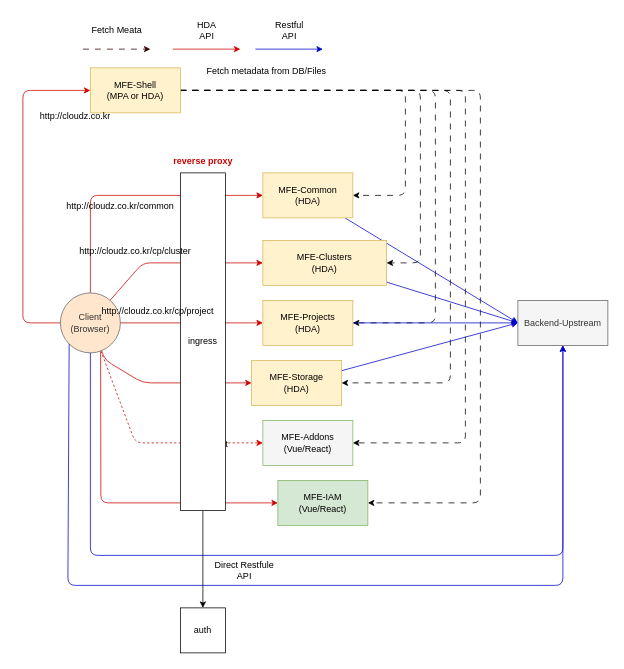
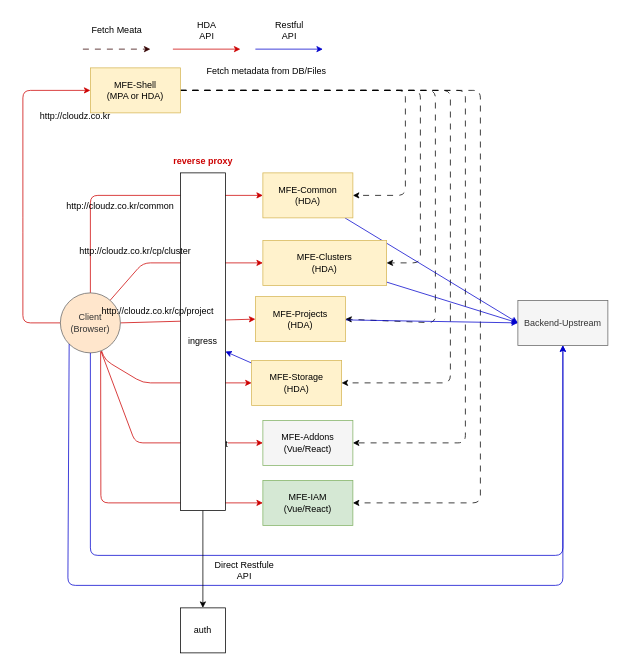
node "MFE-Projects (HDA)": moved (308, 323) -> (300, 319)
edge "MFE-Storage (HDA)" -> "Backend-Upstream": now "MFE-Storage (HDA)" -> "ingress"
edge "Client (Browser)" -> "MFE-Addons (Vue/React)": style dashed -> solid
node "MFE-IAM (Vue/React)": moved (323, 503) -> (308, 503)
